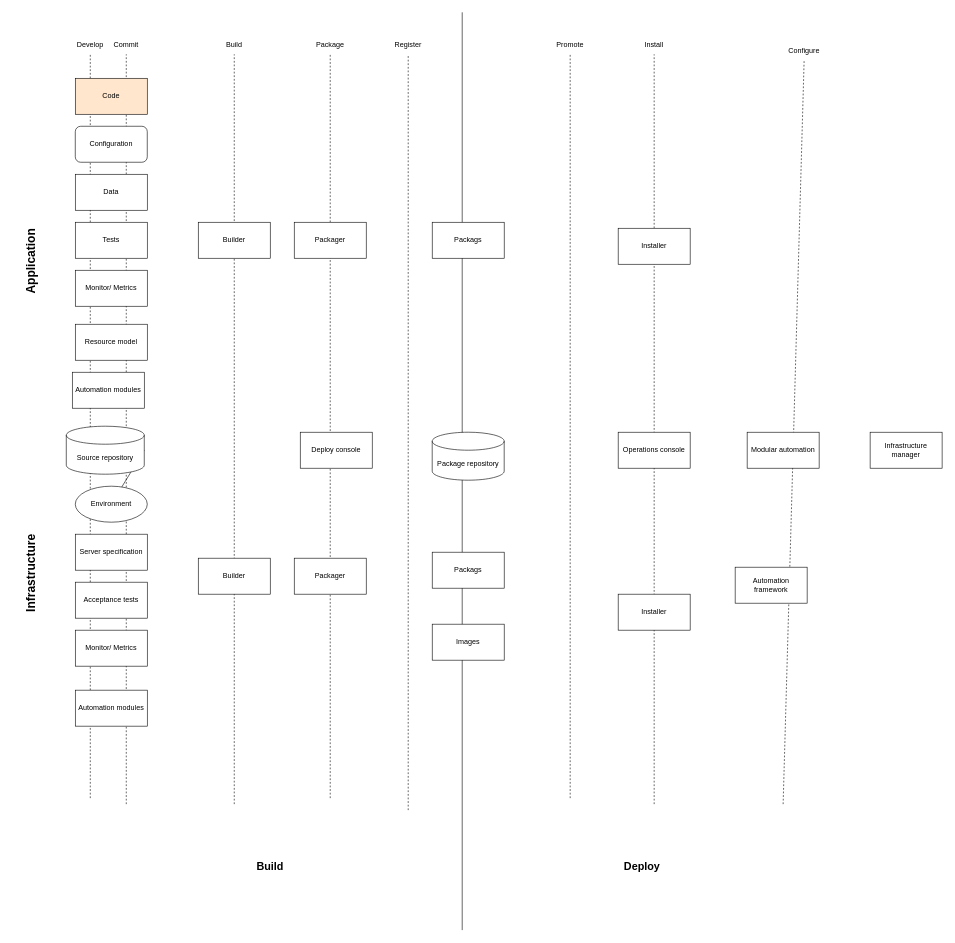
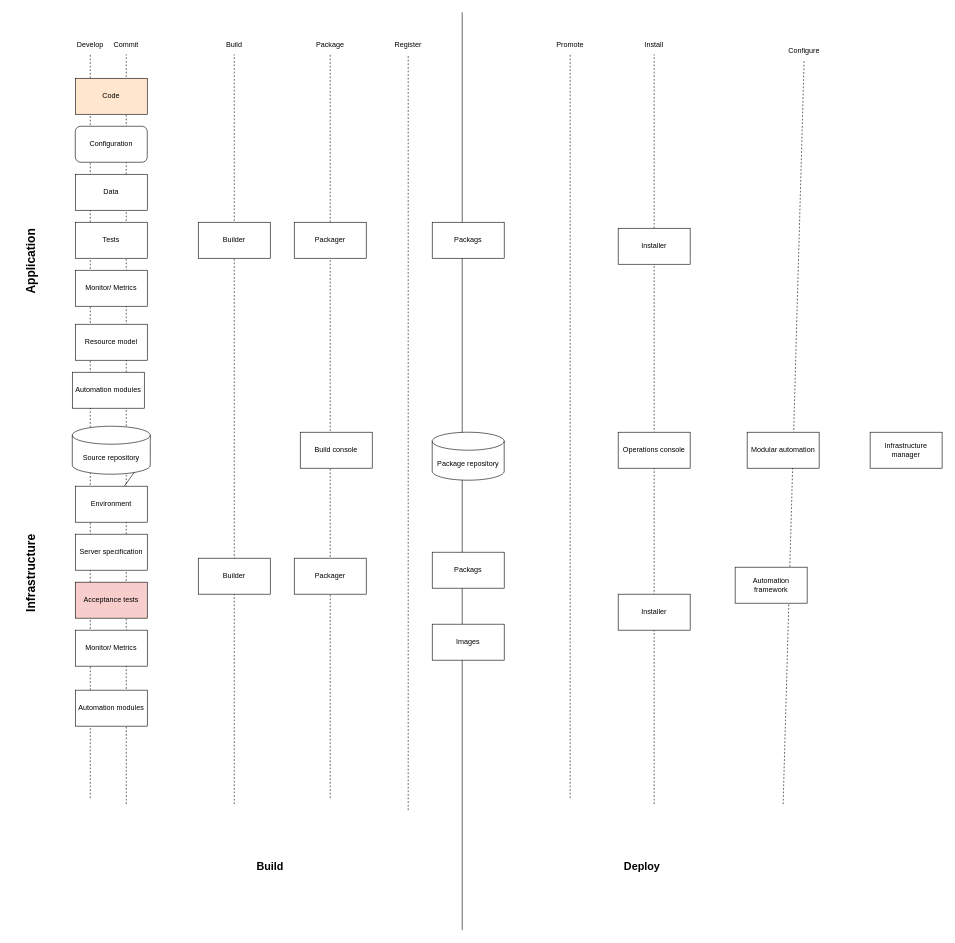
node "Source repository": moved (105, 450) -> (111, 450)
node "Deploy console": label "Deploy console" -> "Build console"
node "Environment": shape ellipse -> rectangle
node "Acceptance tests": fillcolor #ffffff -> #f8cecc
